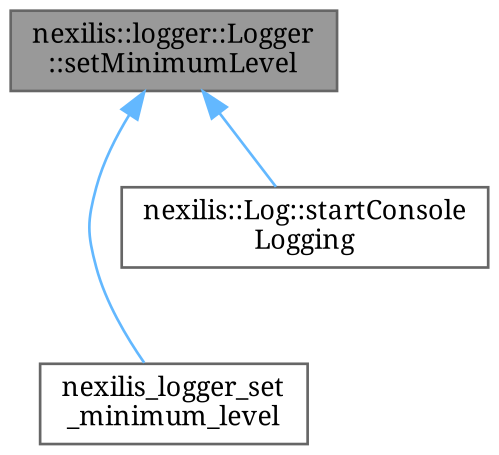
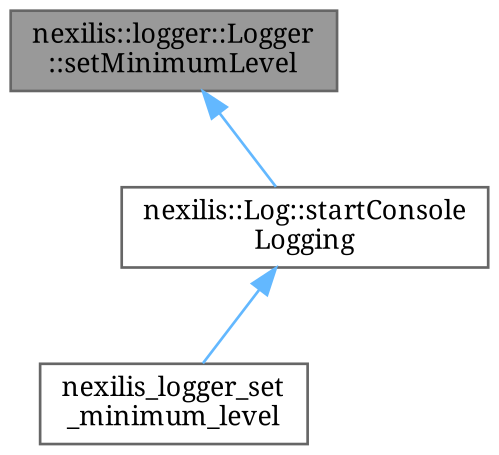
edge "nexilis_logger_set _minimum_level" -> "nexilis::logger::Logger ::setMinimumLevel": now "nexilis_logger_set _minimum_level" -> "nexilis::Log::startConsole Logging"
